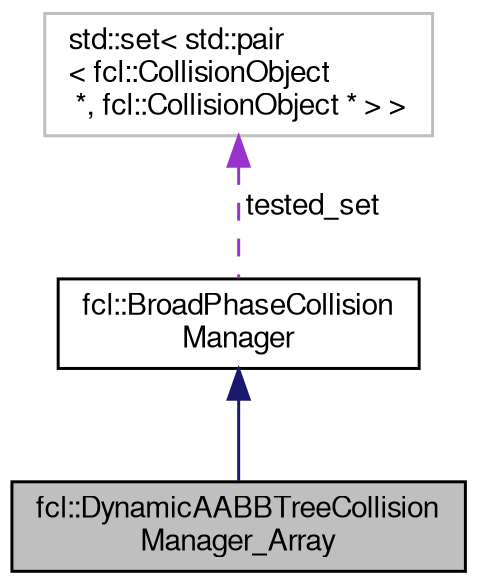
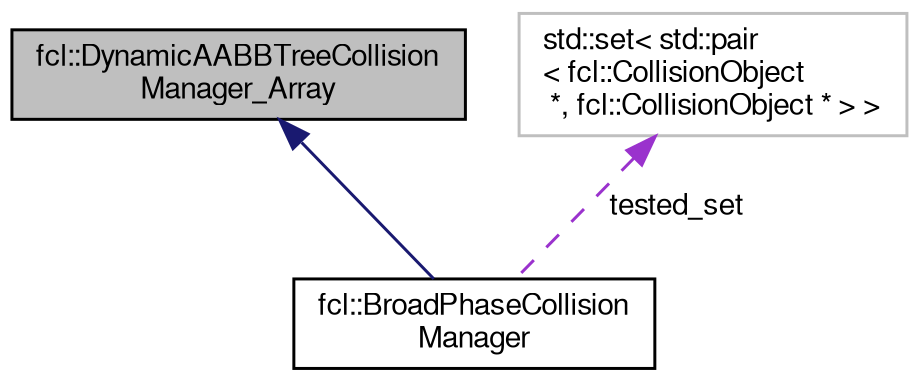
edge "fcl::DynamicAABBTreeCollision Manager_Array" -> "fcl::BroadPhaseCollision Manager": reversed
